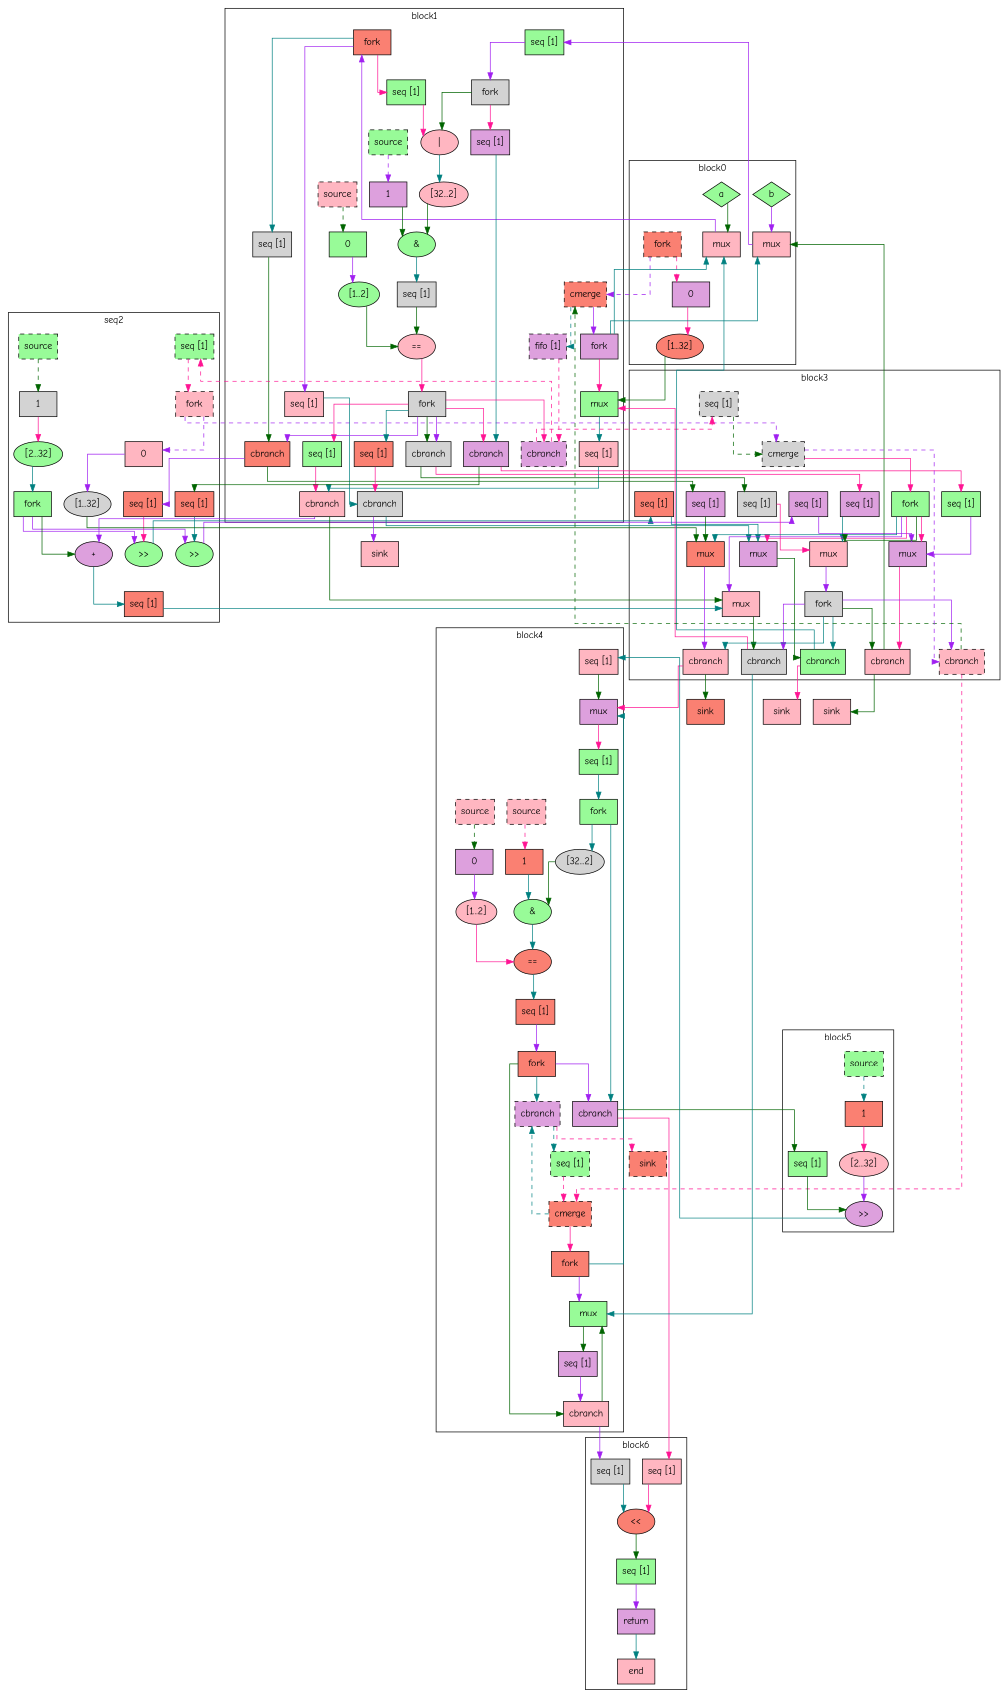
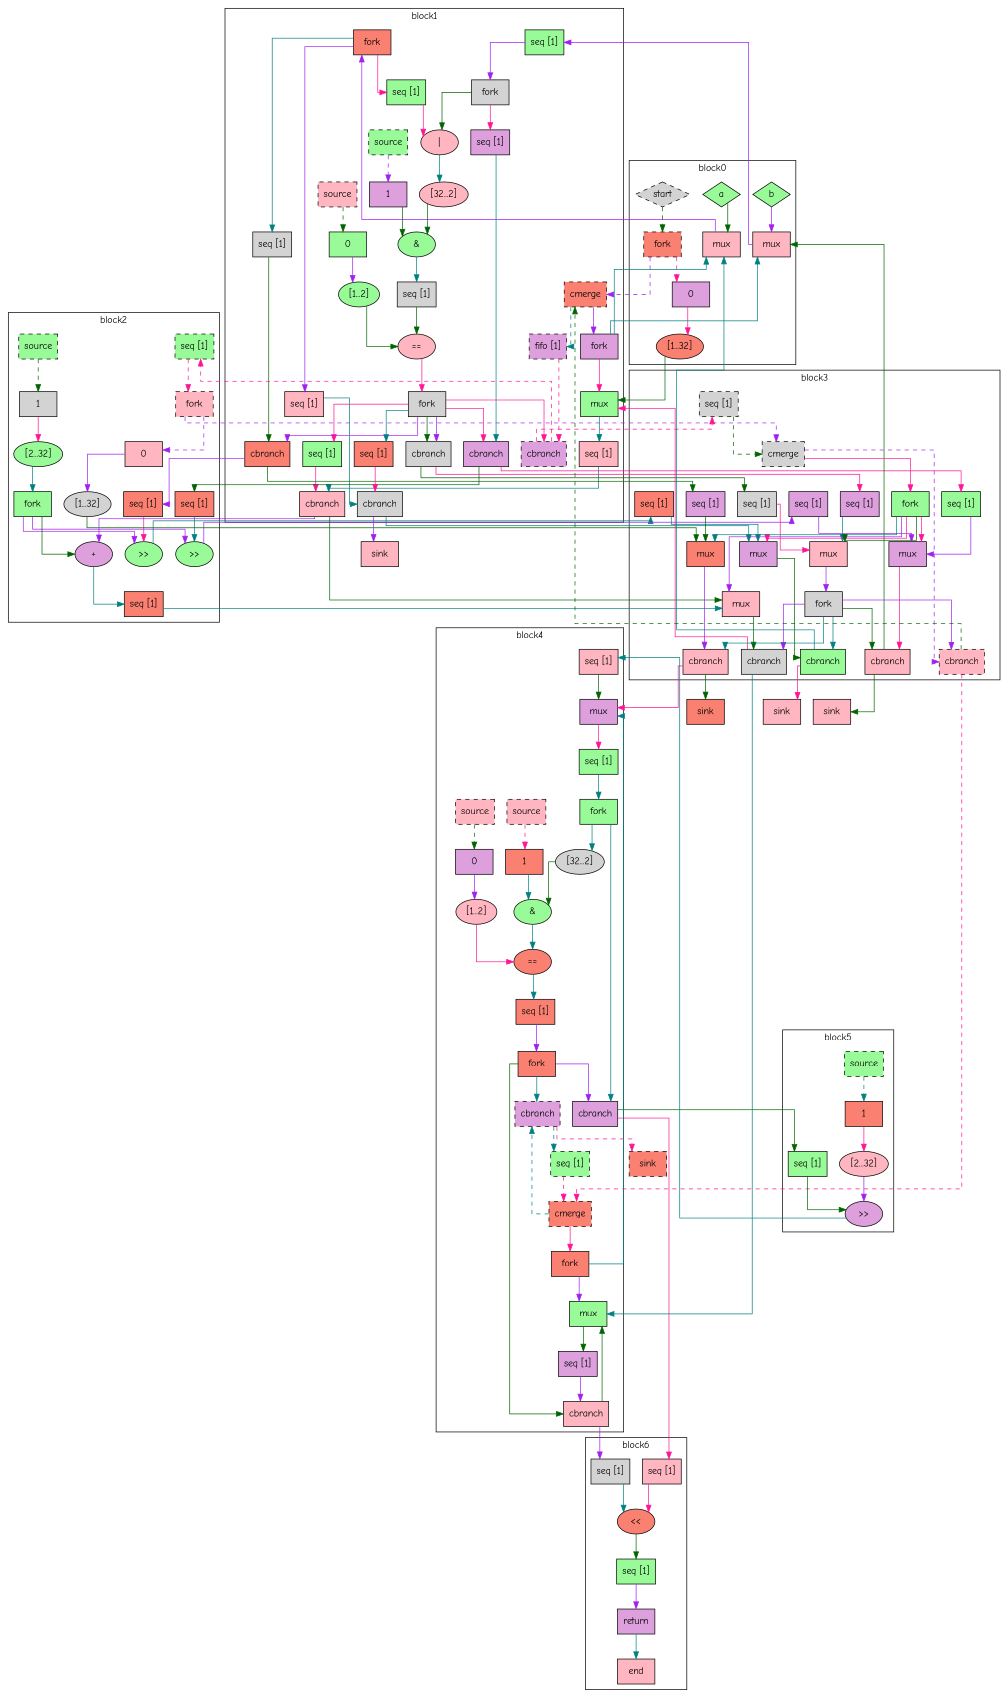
node "start": added
cluster "seq2": label "seq2" -> "block2"
